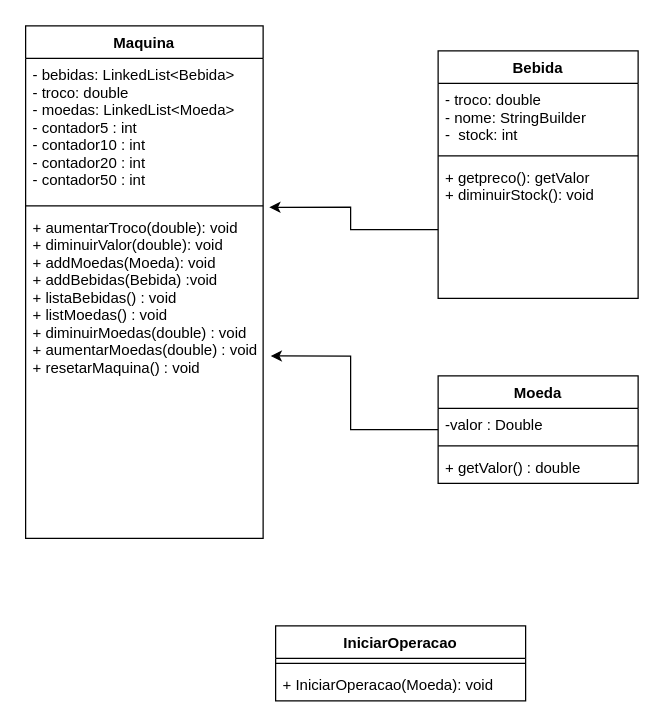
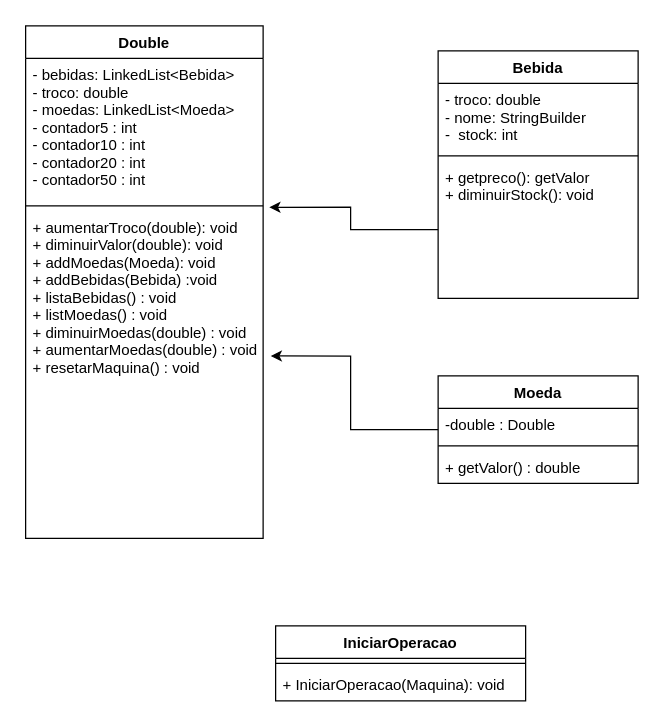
node "Maquina": label "Maquina" -> "Double"
node "-valor : Double": label "-valor : Double" -> "-double : Double"
node "+ IniciarOperacao(Moeda): void": label "+ IniciarOperacao(Moeda): void" -> "+ IniciarOperacao(Maquina): void"
